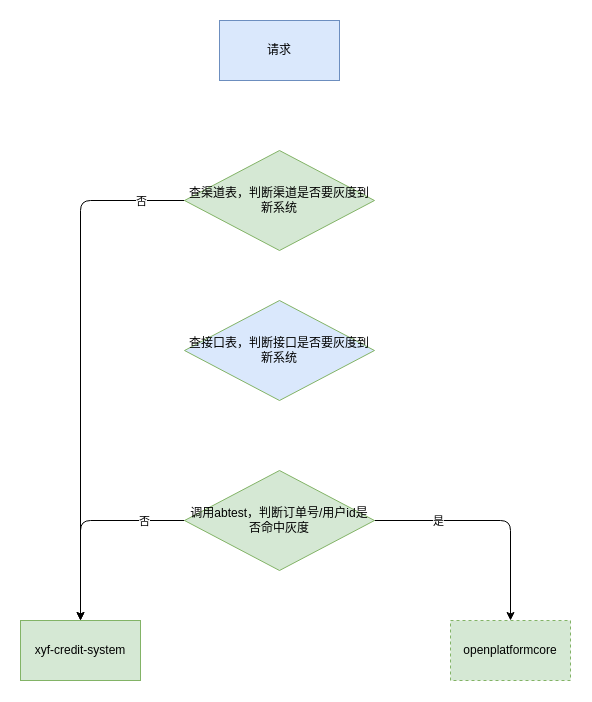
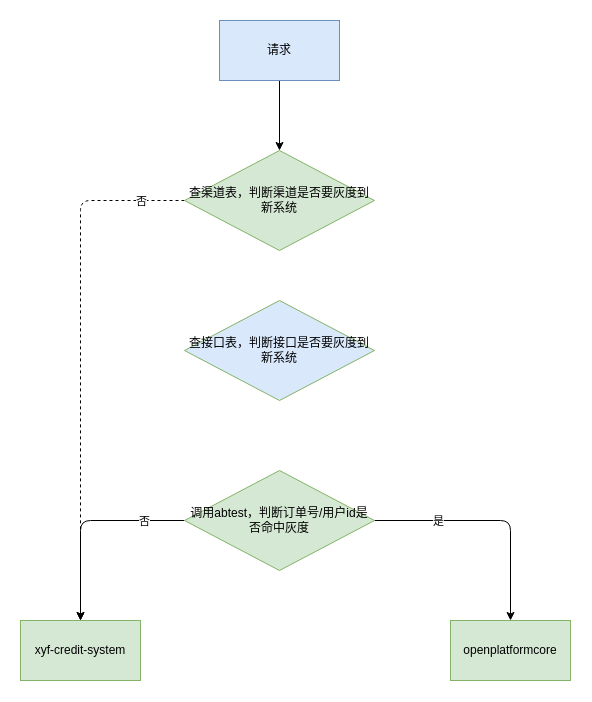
edge "请求" -> "查渠道表，判断渠道是否要灰度到新系统": added
edge "查渠道表，判断渠道是否要灰度到新系统" -> "xyf-credit-system": style solid -> dashed
node "openplatformcore": style dashed -> solid
